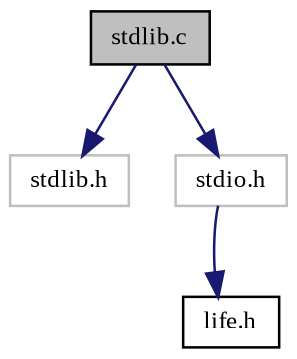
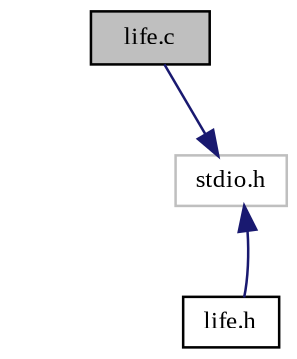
node "stdlib.c": label "stdlib.c" -> "life.c"
node "stdlib.h": removed
edge "stdio.h" -> "life.h": reversed
